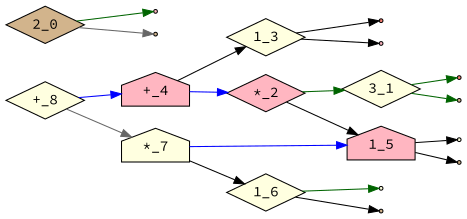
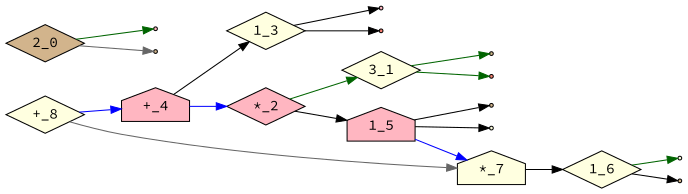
edge "*_7" -> "1_5": reversed
